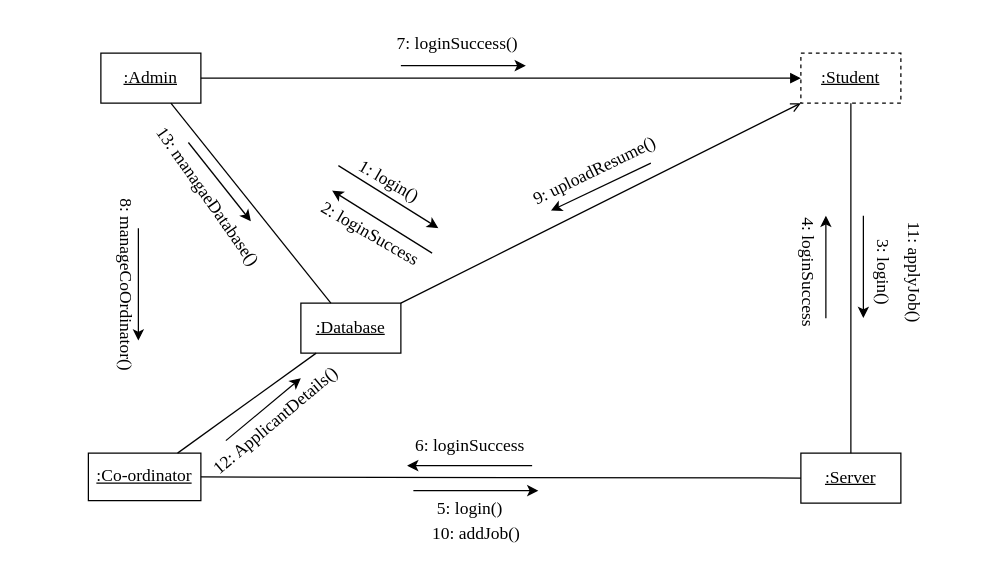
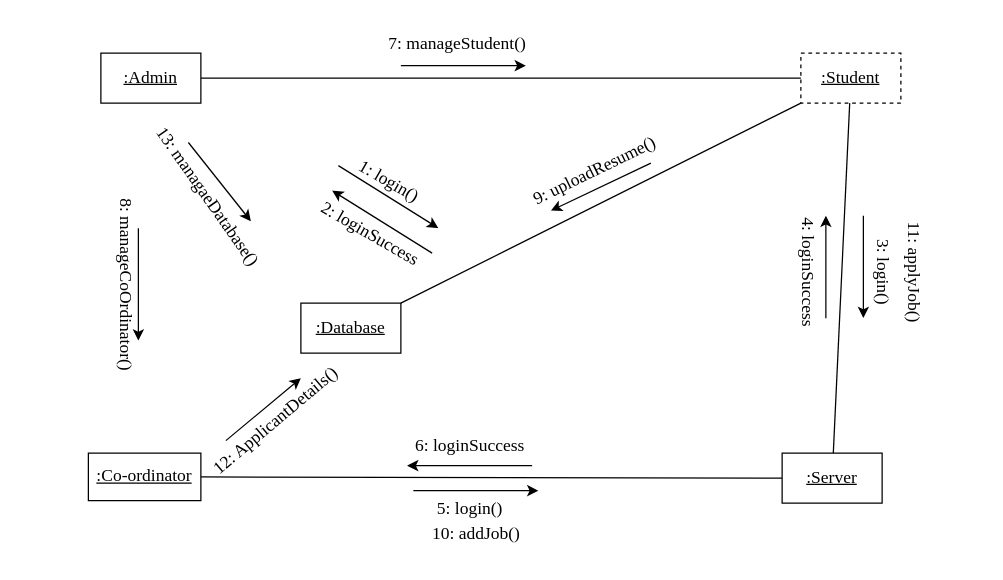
node "7: loginSuccess()": label "7: loginSuccess()" -> "7: manageStudent()"
edge ":Admin" -> ":Student": arrowhead block -> none
edge ":Database" -> ":Student": arrowhead open -> none
edge ":Admin" -- ":Database": removed
edge ":Database" -- ":Co-ordinator": removed
node ":Server": moved (851, 478) -> (832, 478)
